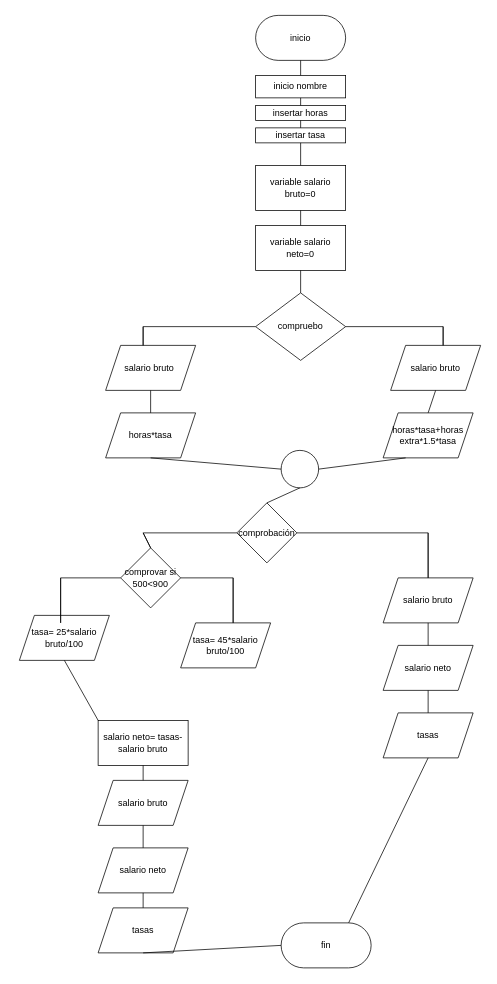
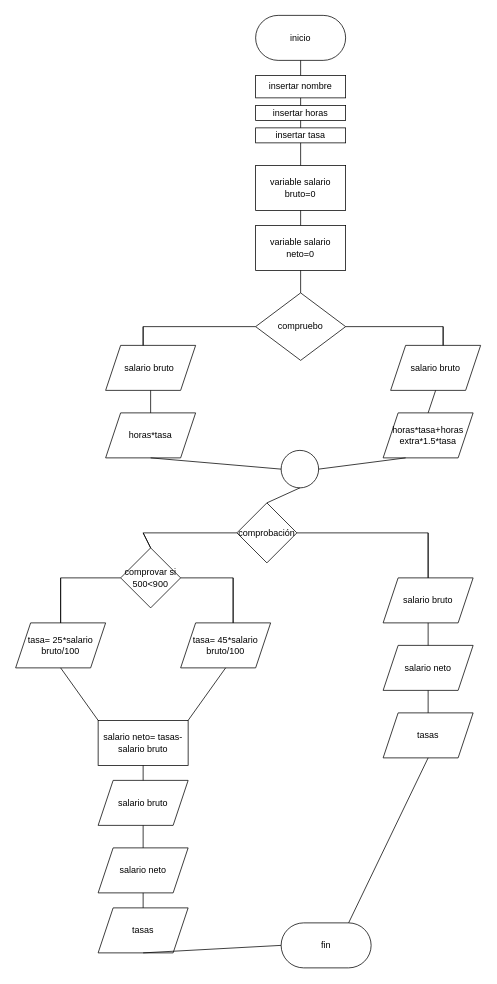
node "inicio nombre": label "inicio nombre" -> "insertar nombre"
node "tasa= 25*salario bruto/100": moved (64, 638) -> (60, 645)
edge "tasa= 45*salario bruto/100" -- "salario neto= tasas- salario bruto": added
